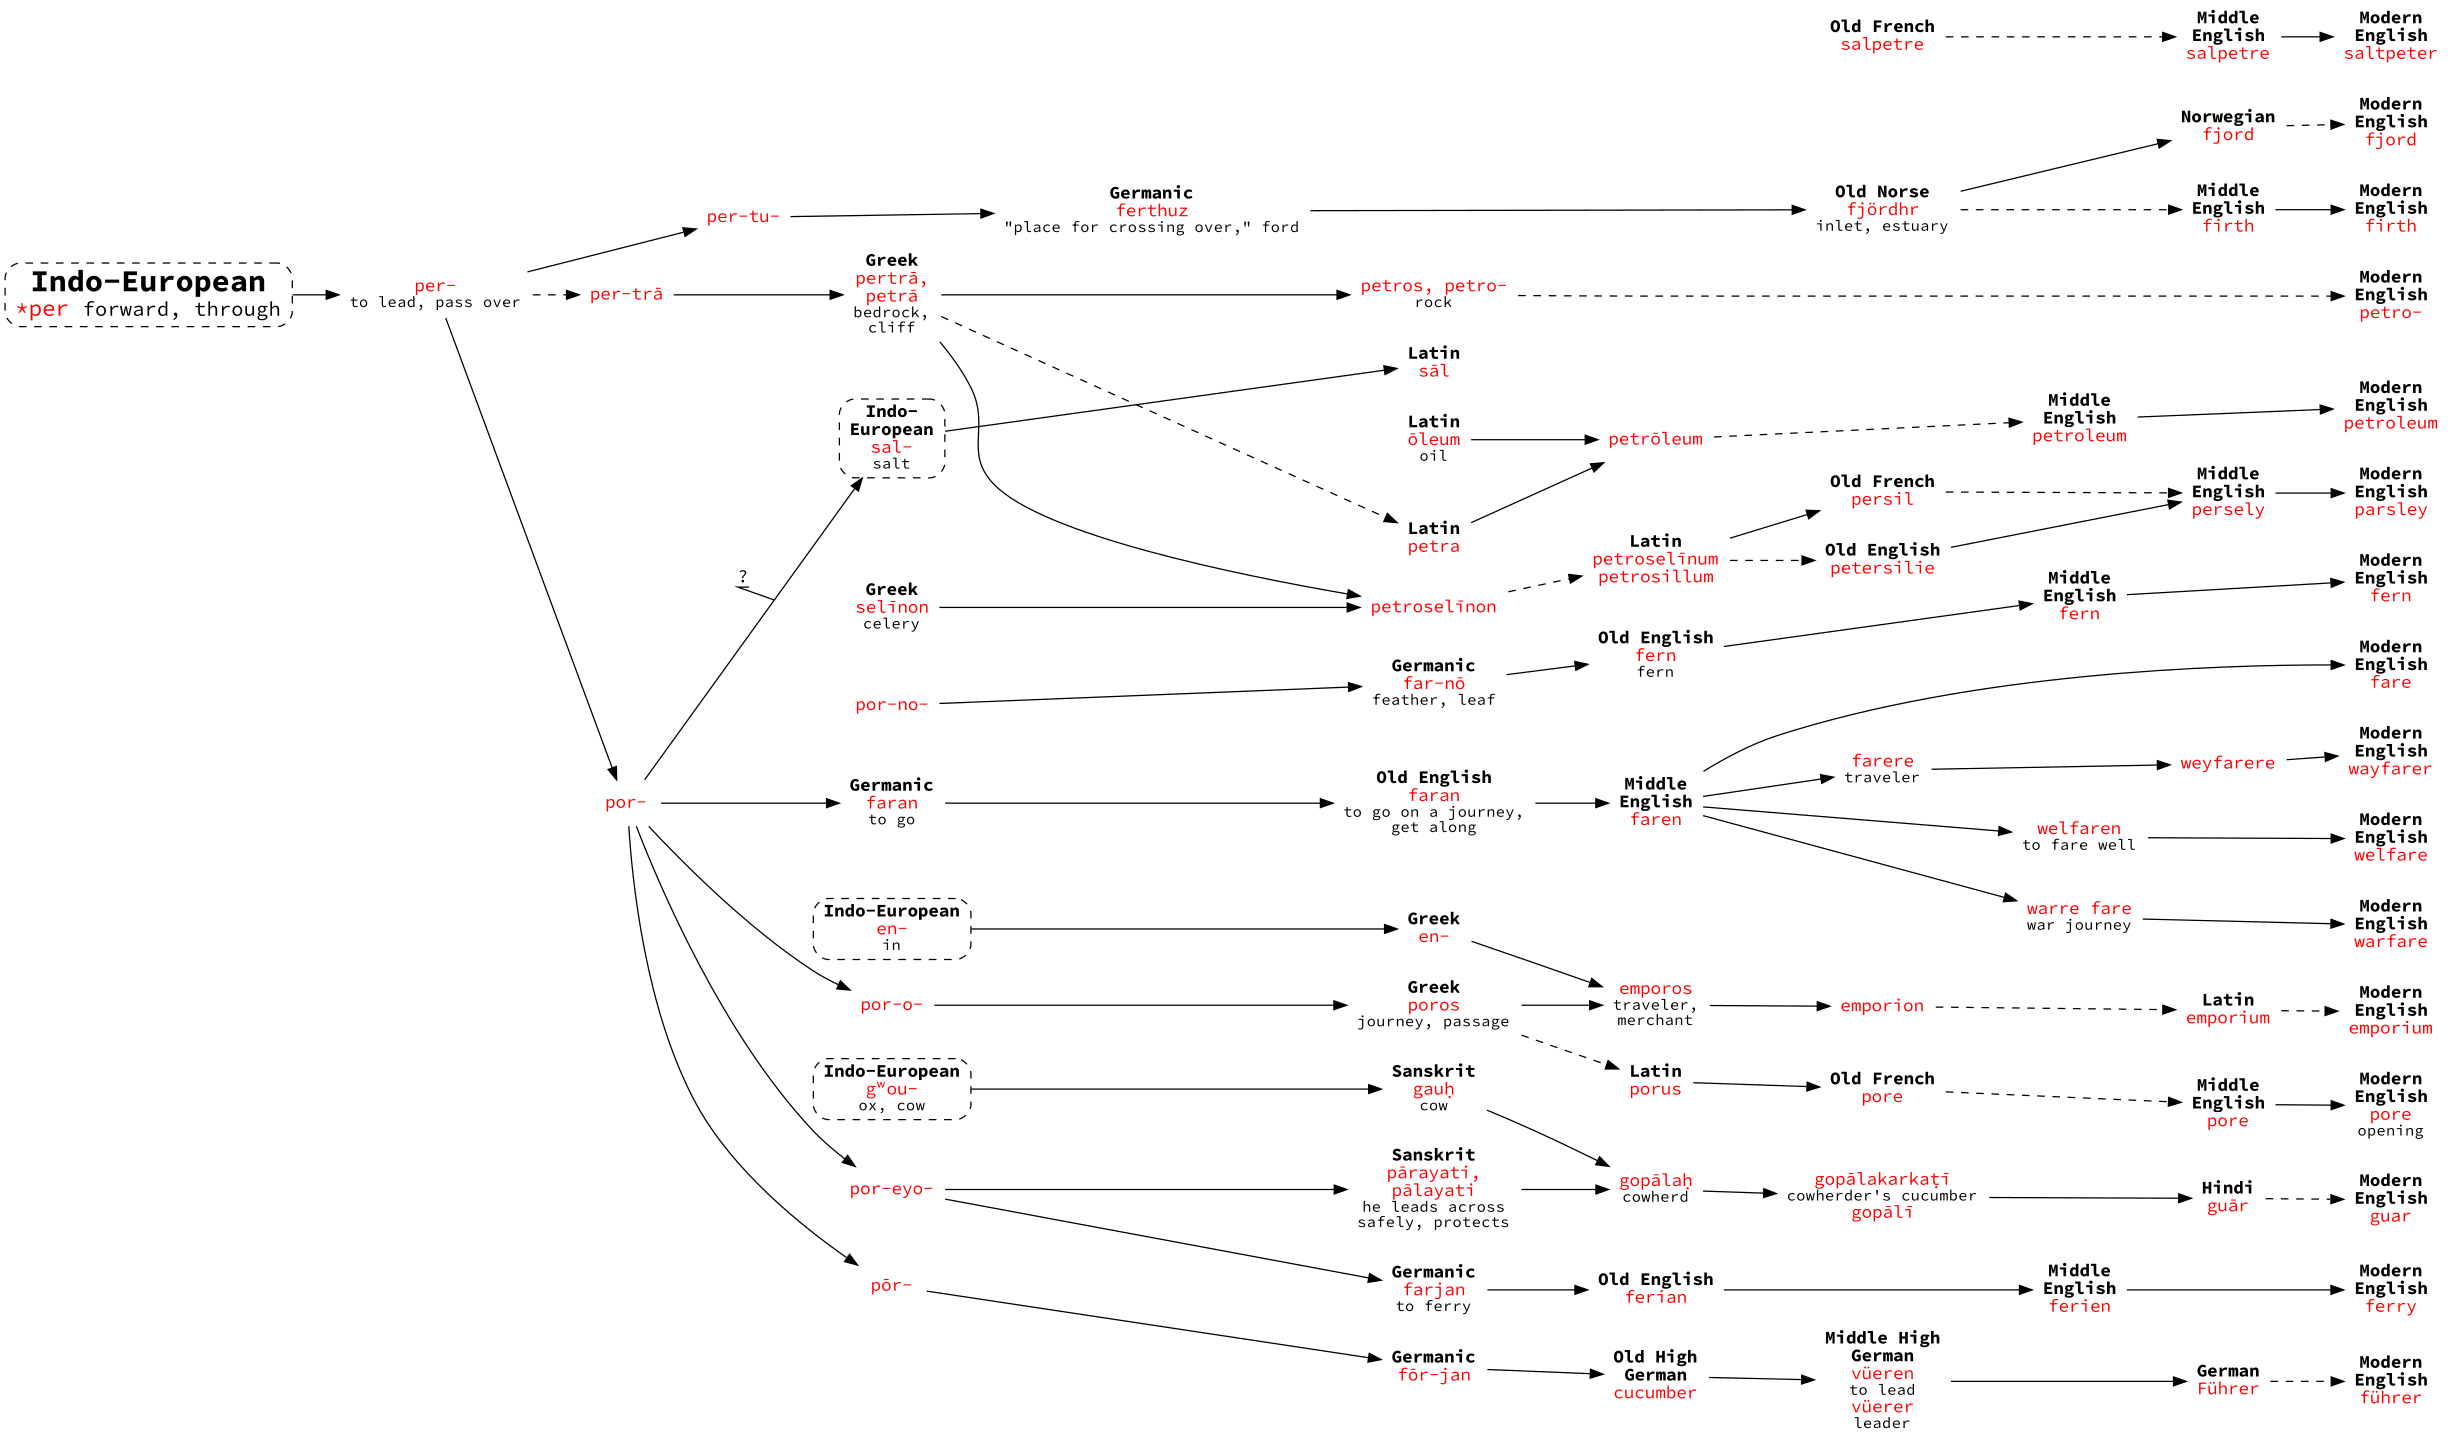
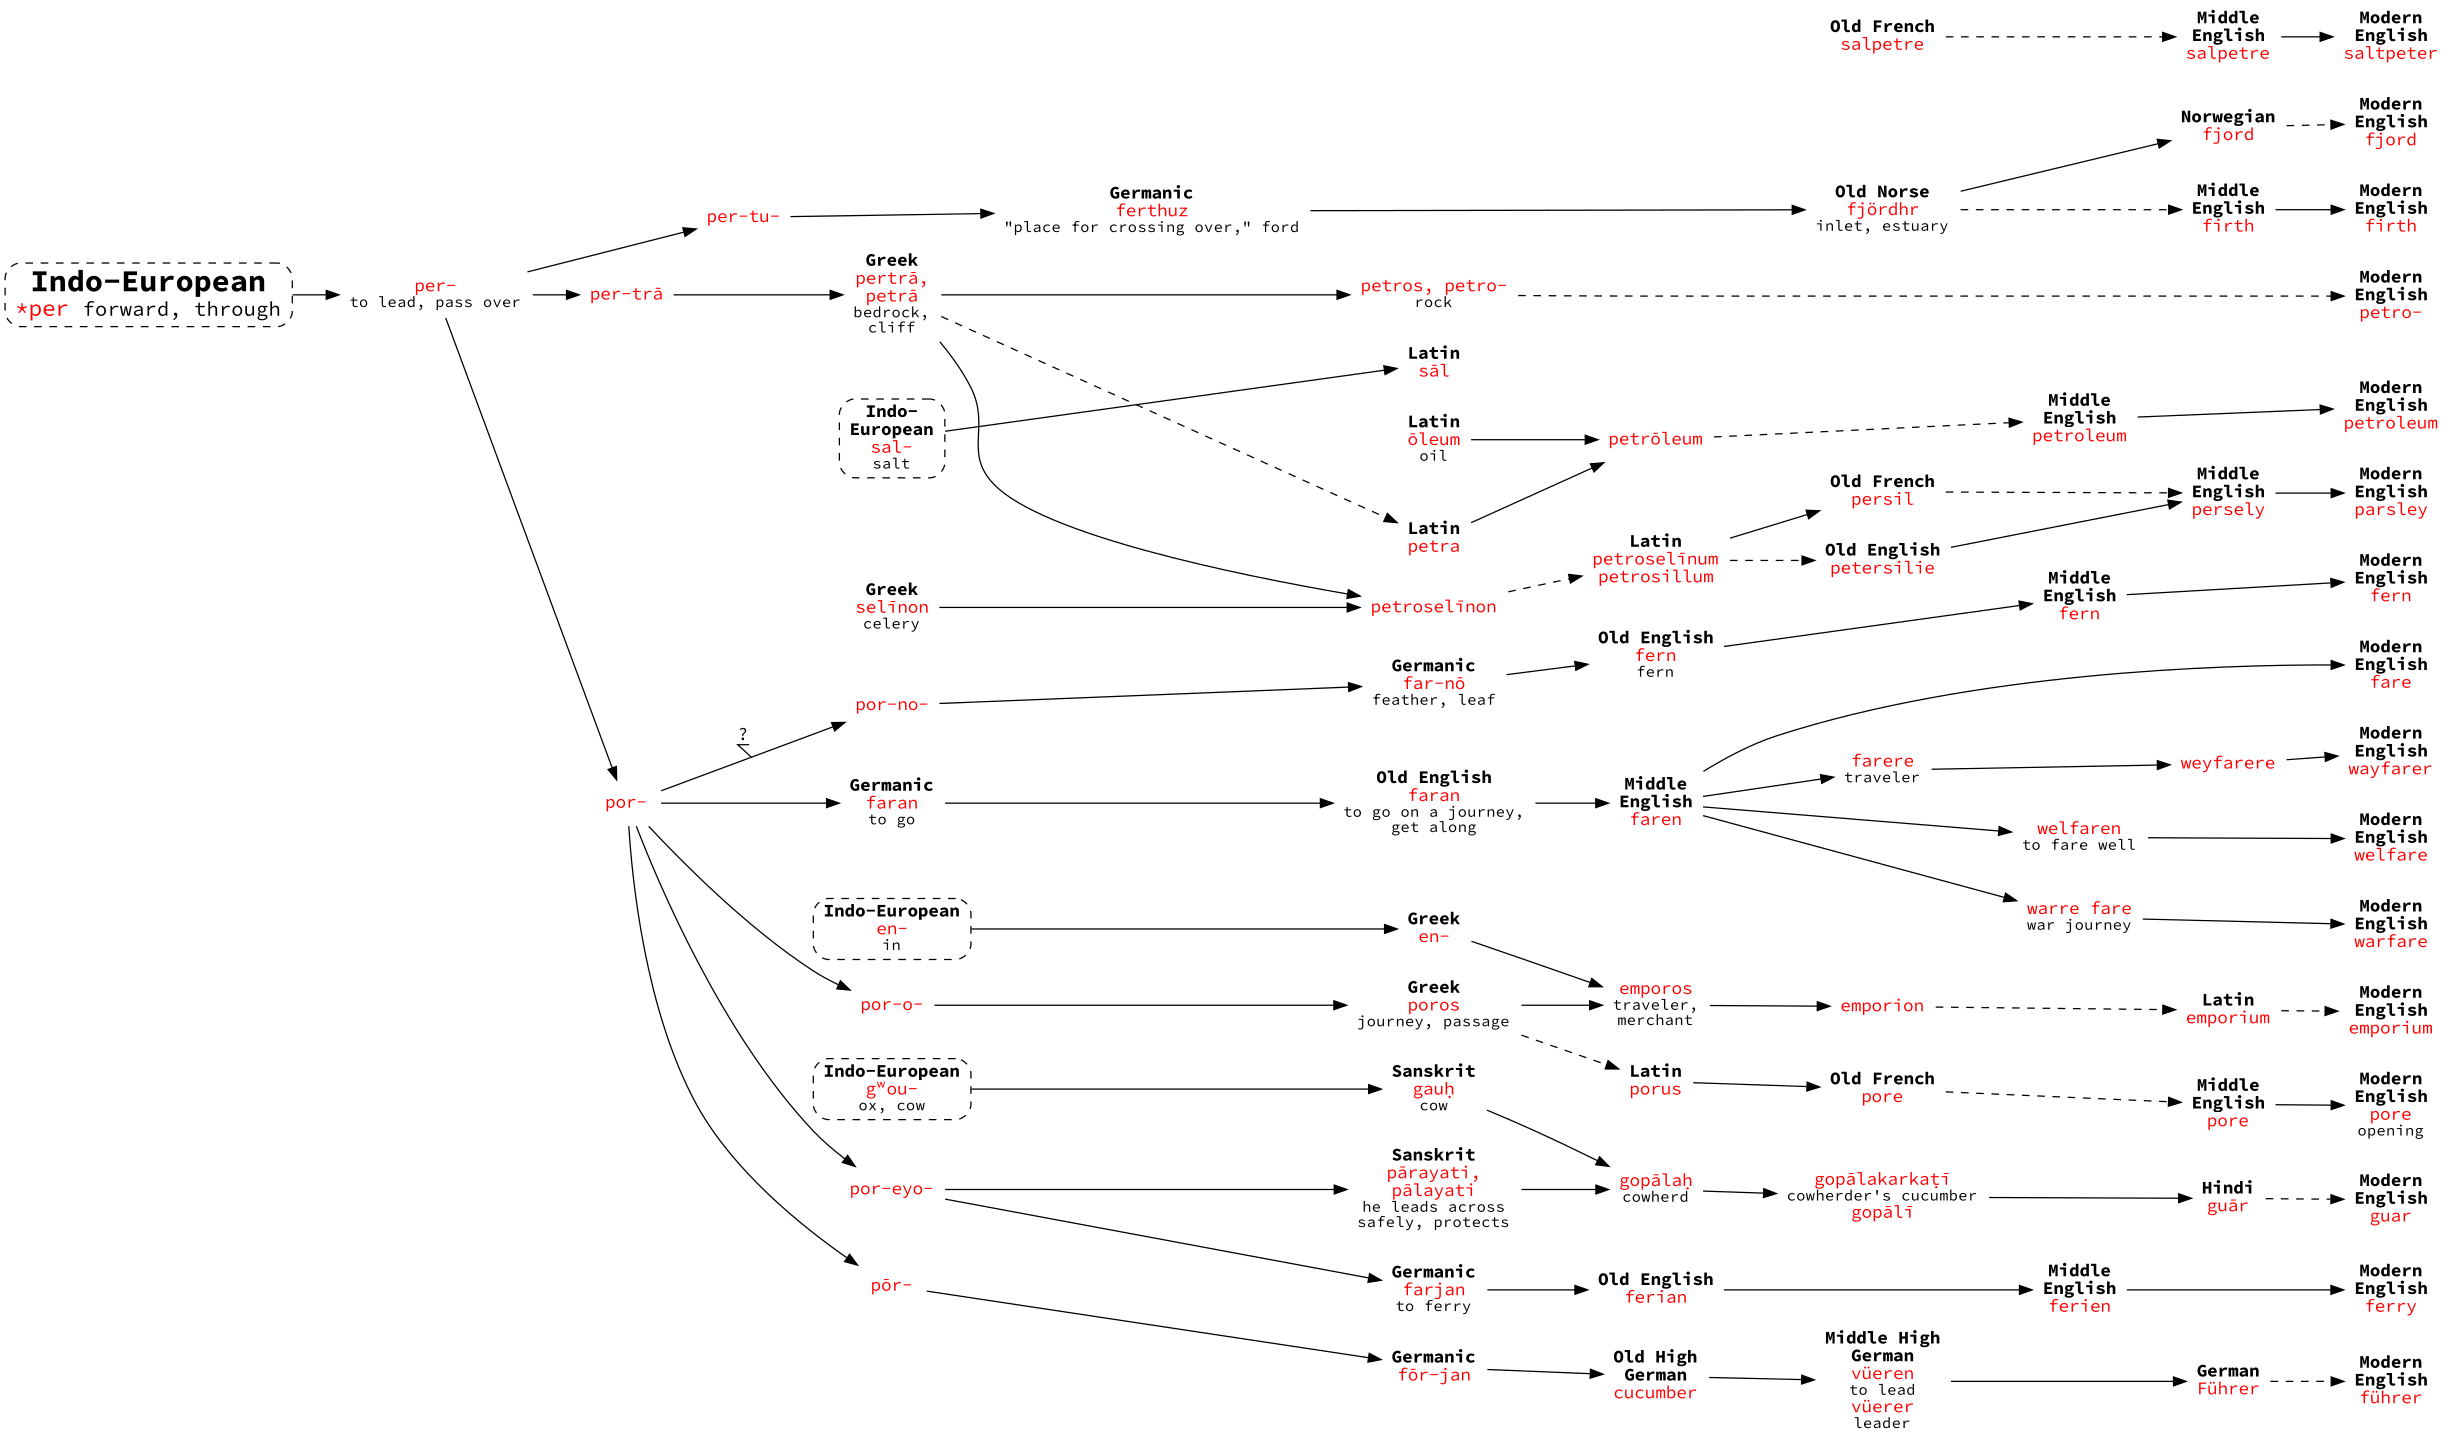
edge "per-" -> "per-trā": style dashed -> solid
edge "por-" -> "Indo-": now "por-" -> "por-no-"
